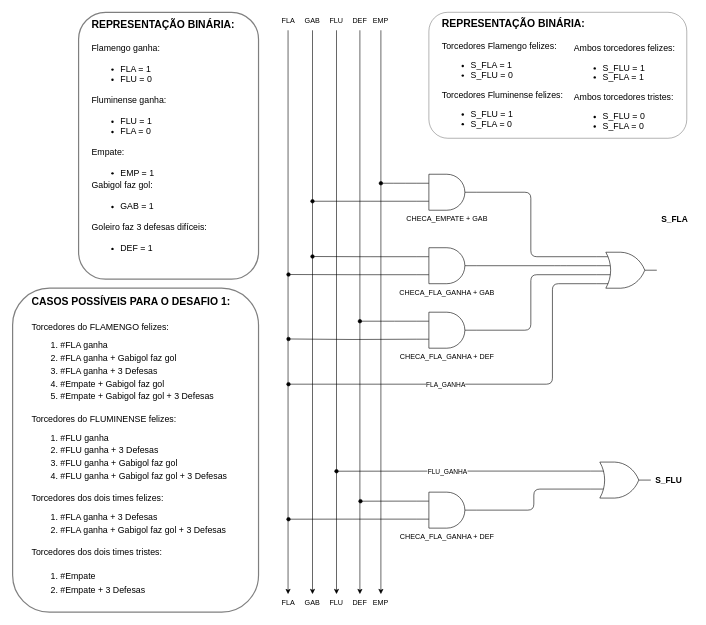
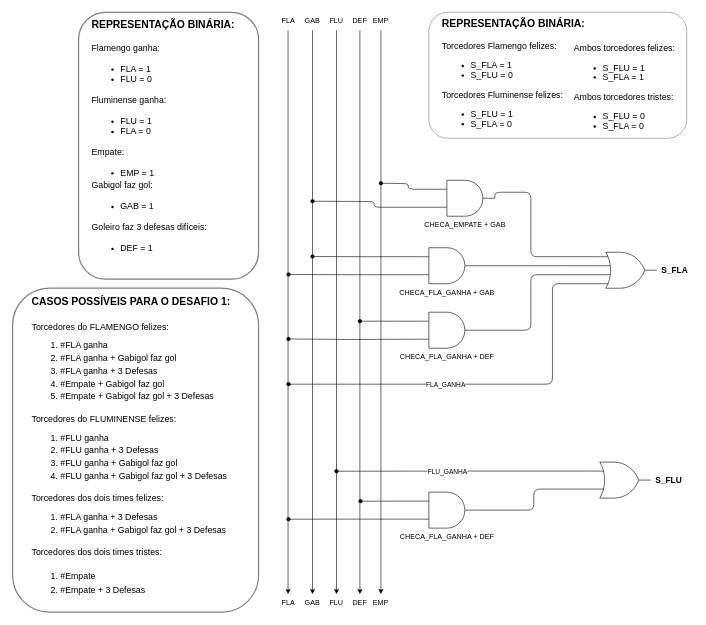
node "CHECA_EMPATE + GAB": moved (447, 192) -> (465, 198)
node "S_FLA": moved (675, 219) -> (675, 270)
